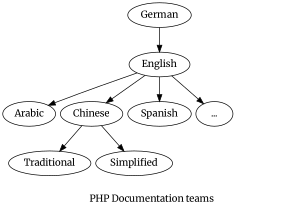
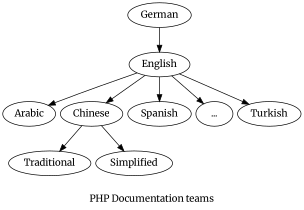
node "Turkish": added
